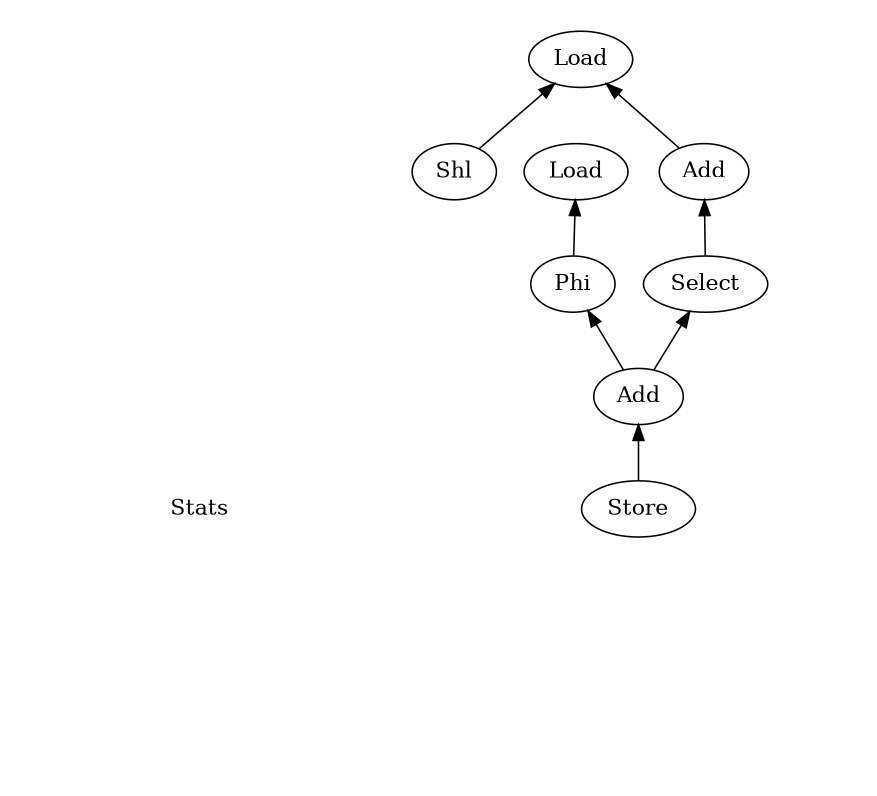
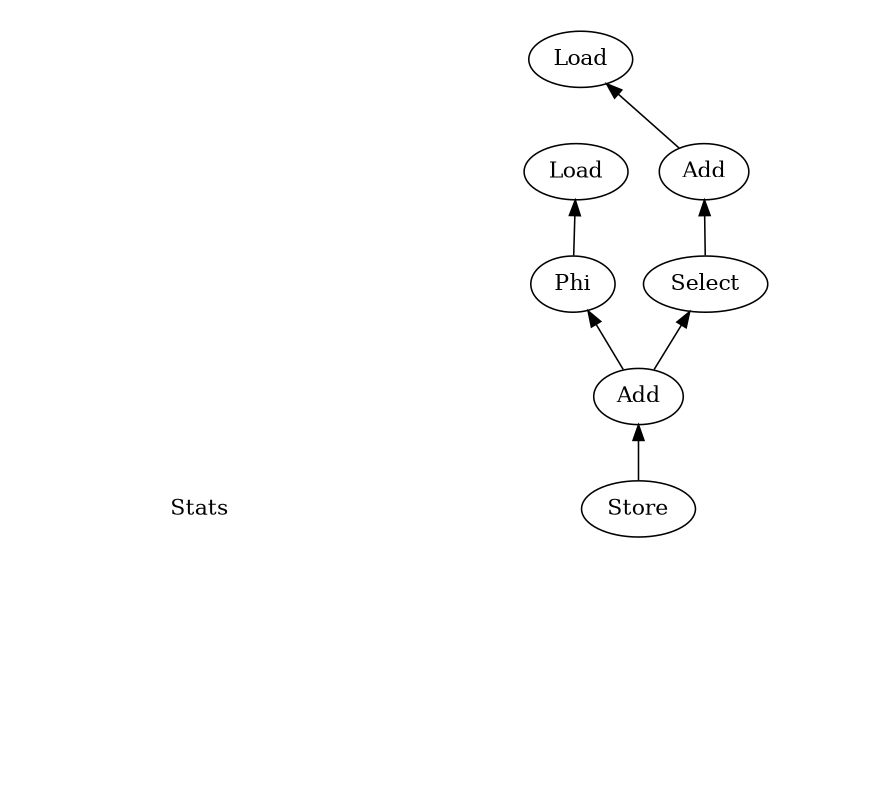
node "Shl": removed
